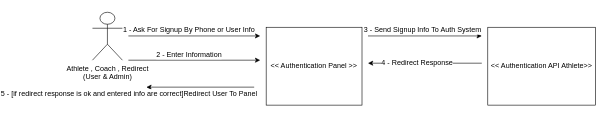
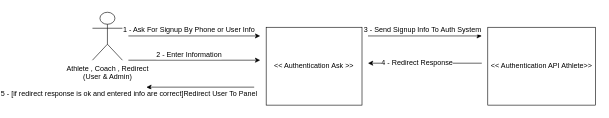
node "<< Authentication Panel >>": label "<< Authentication Panel >>" -> "<< Authentication Ask >>"
